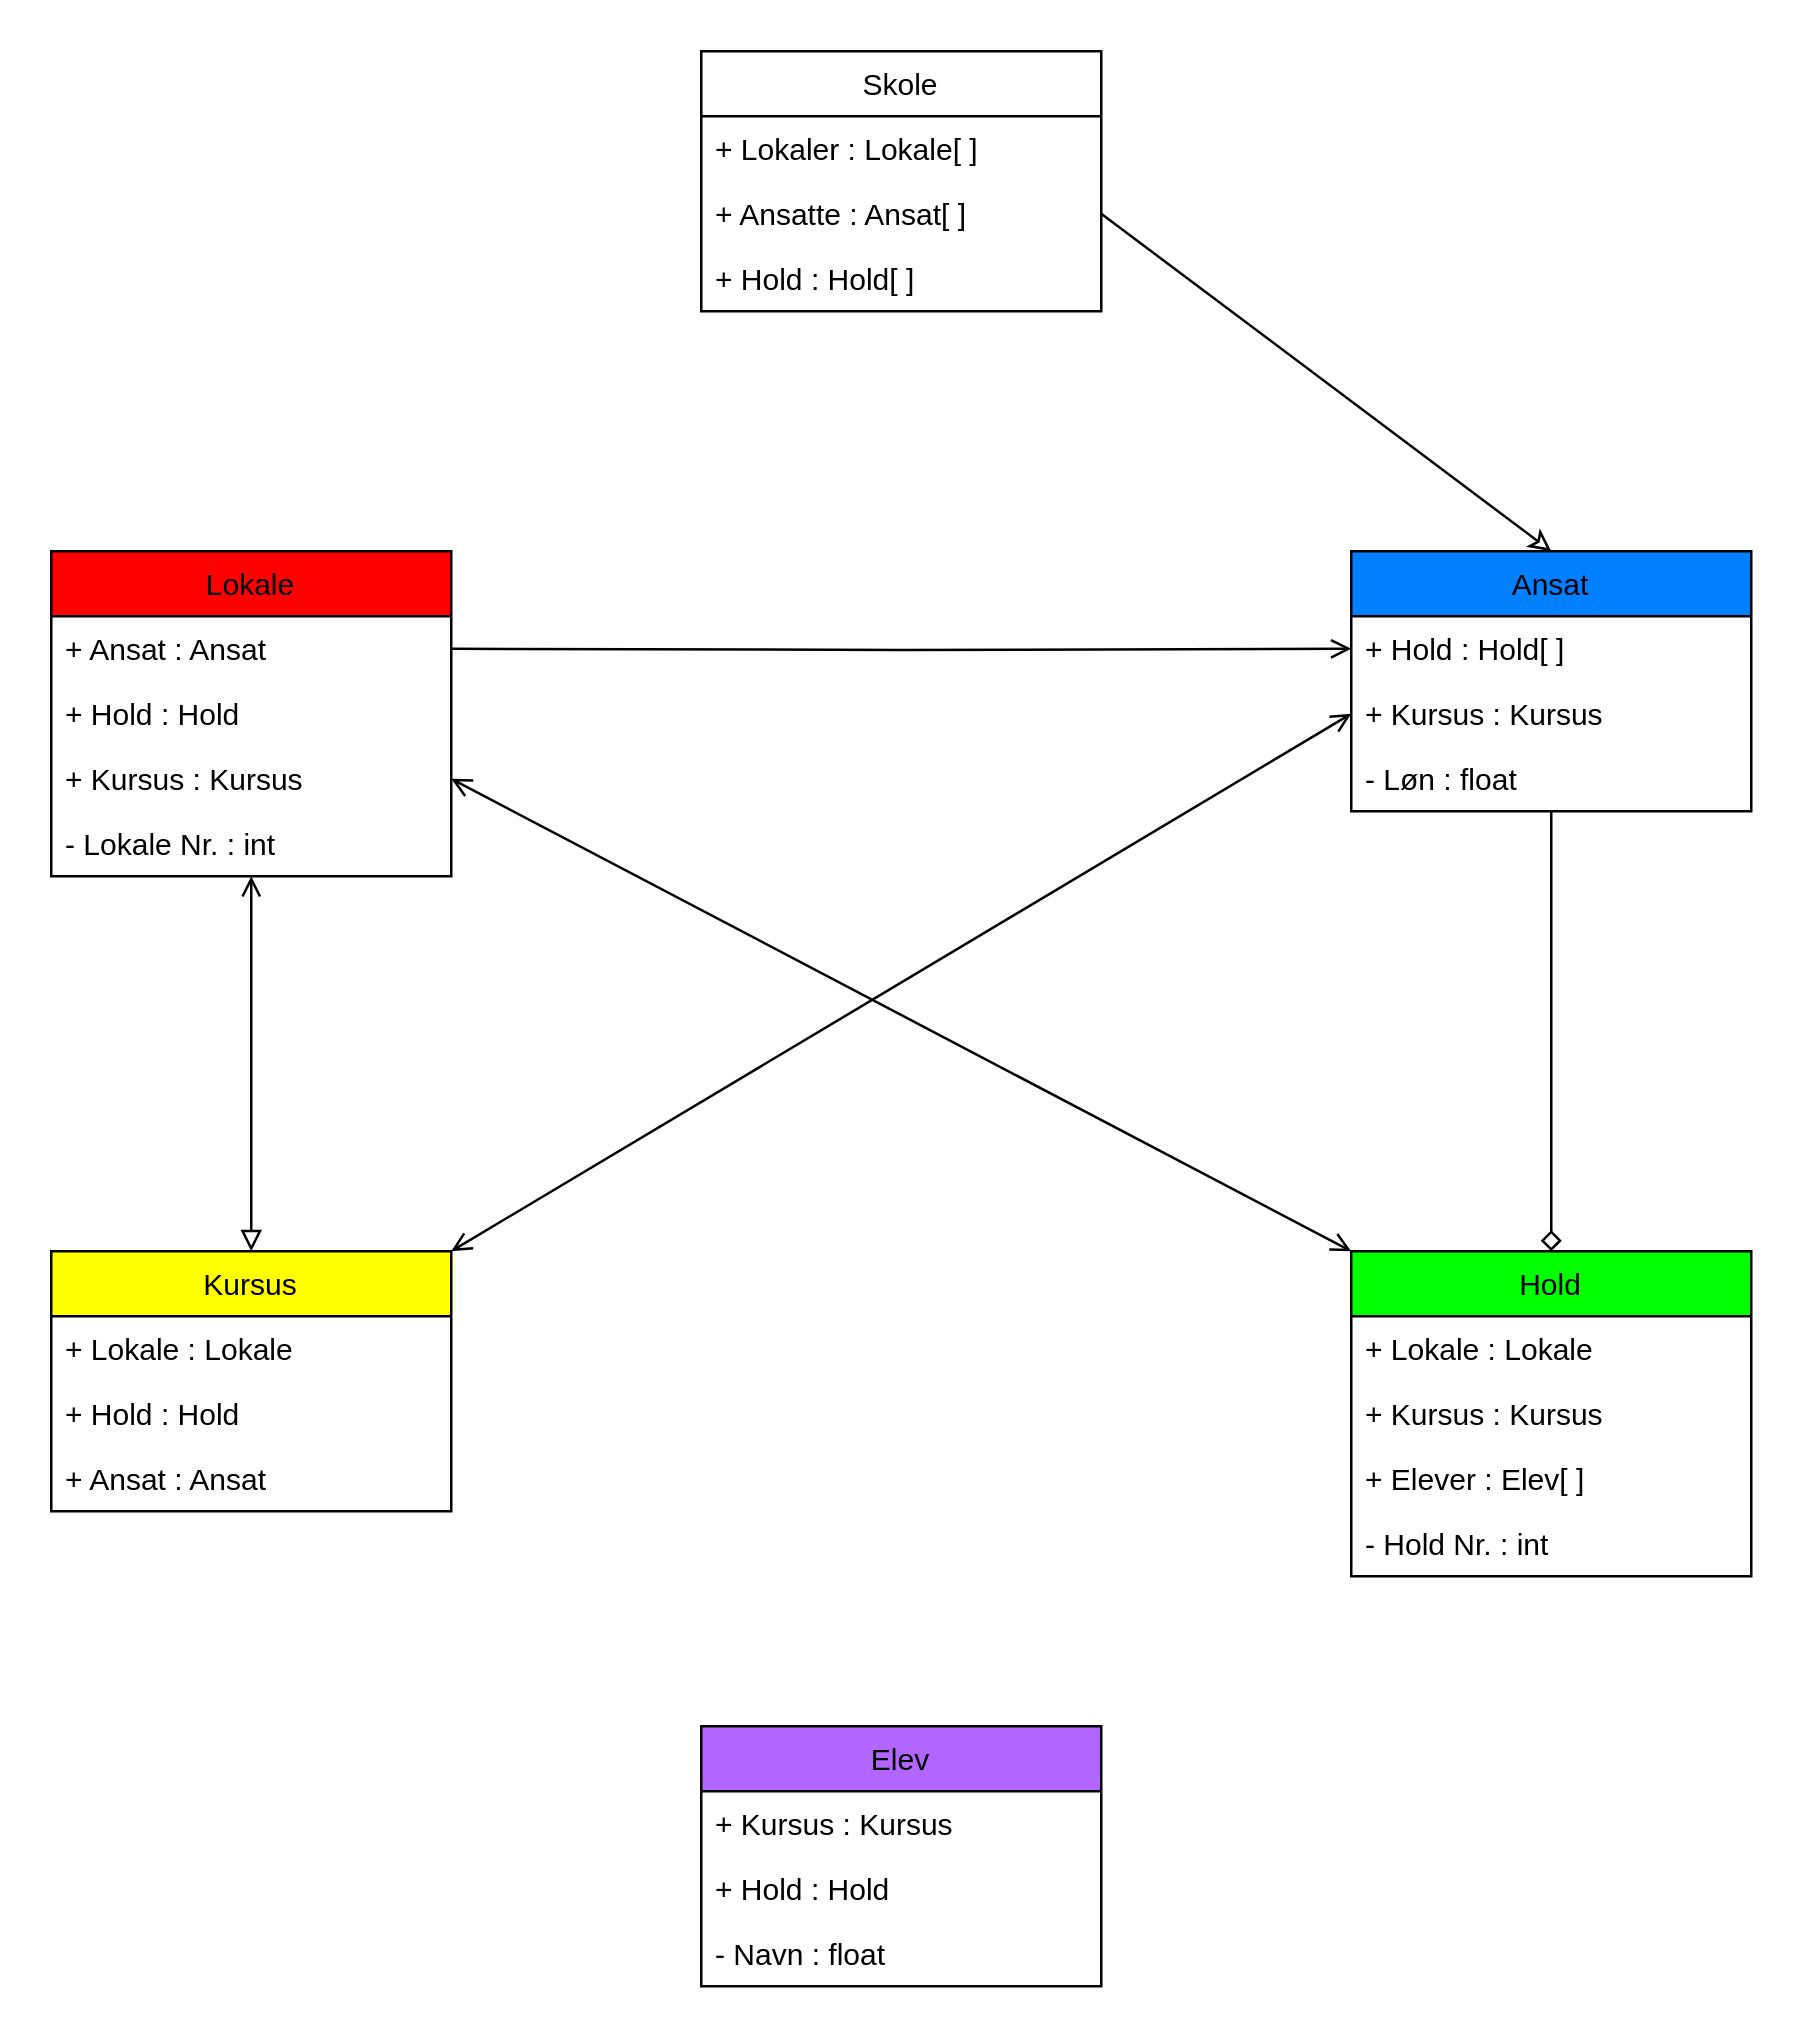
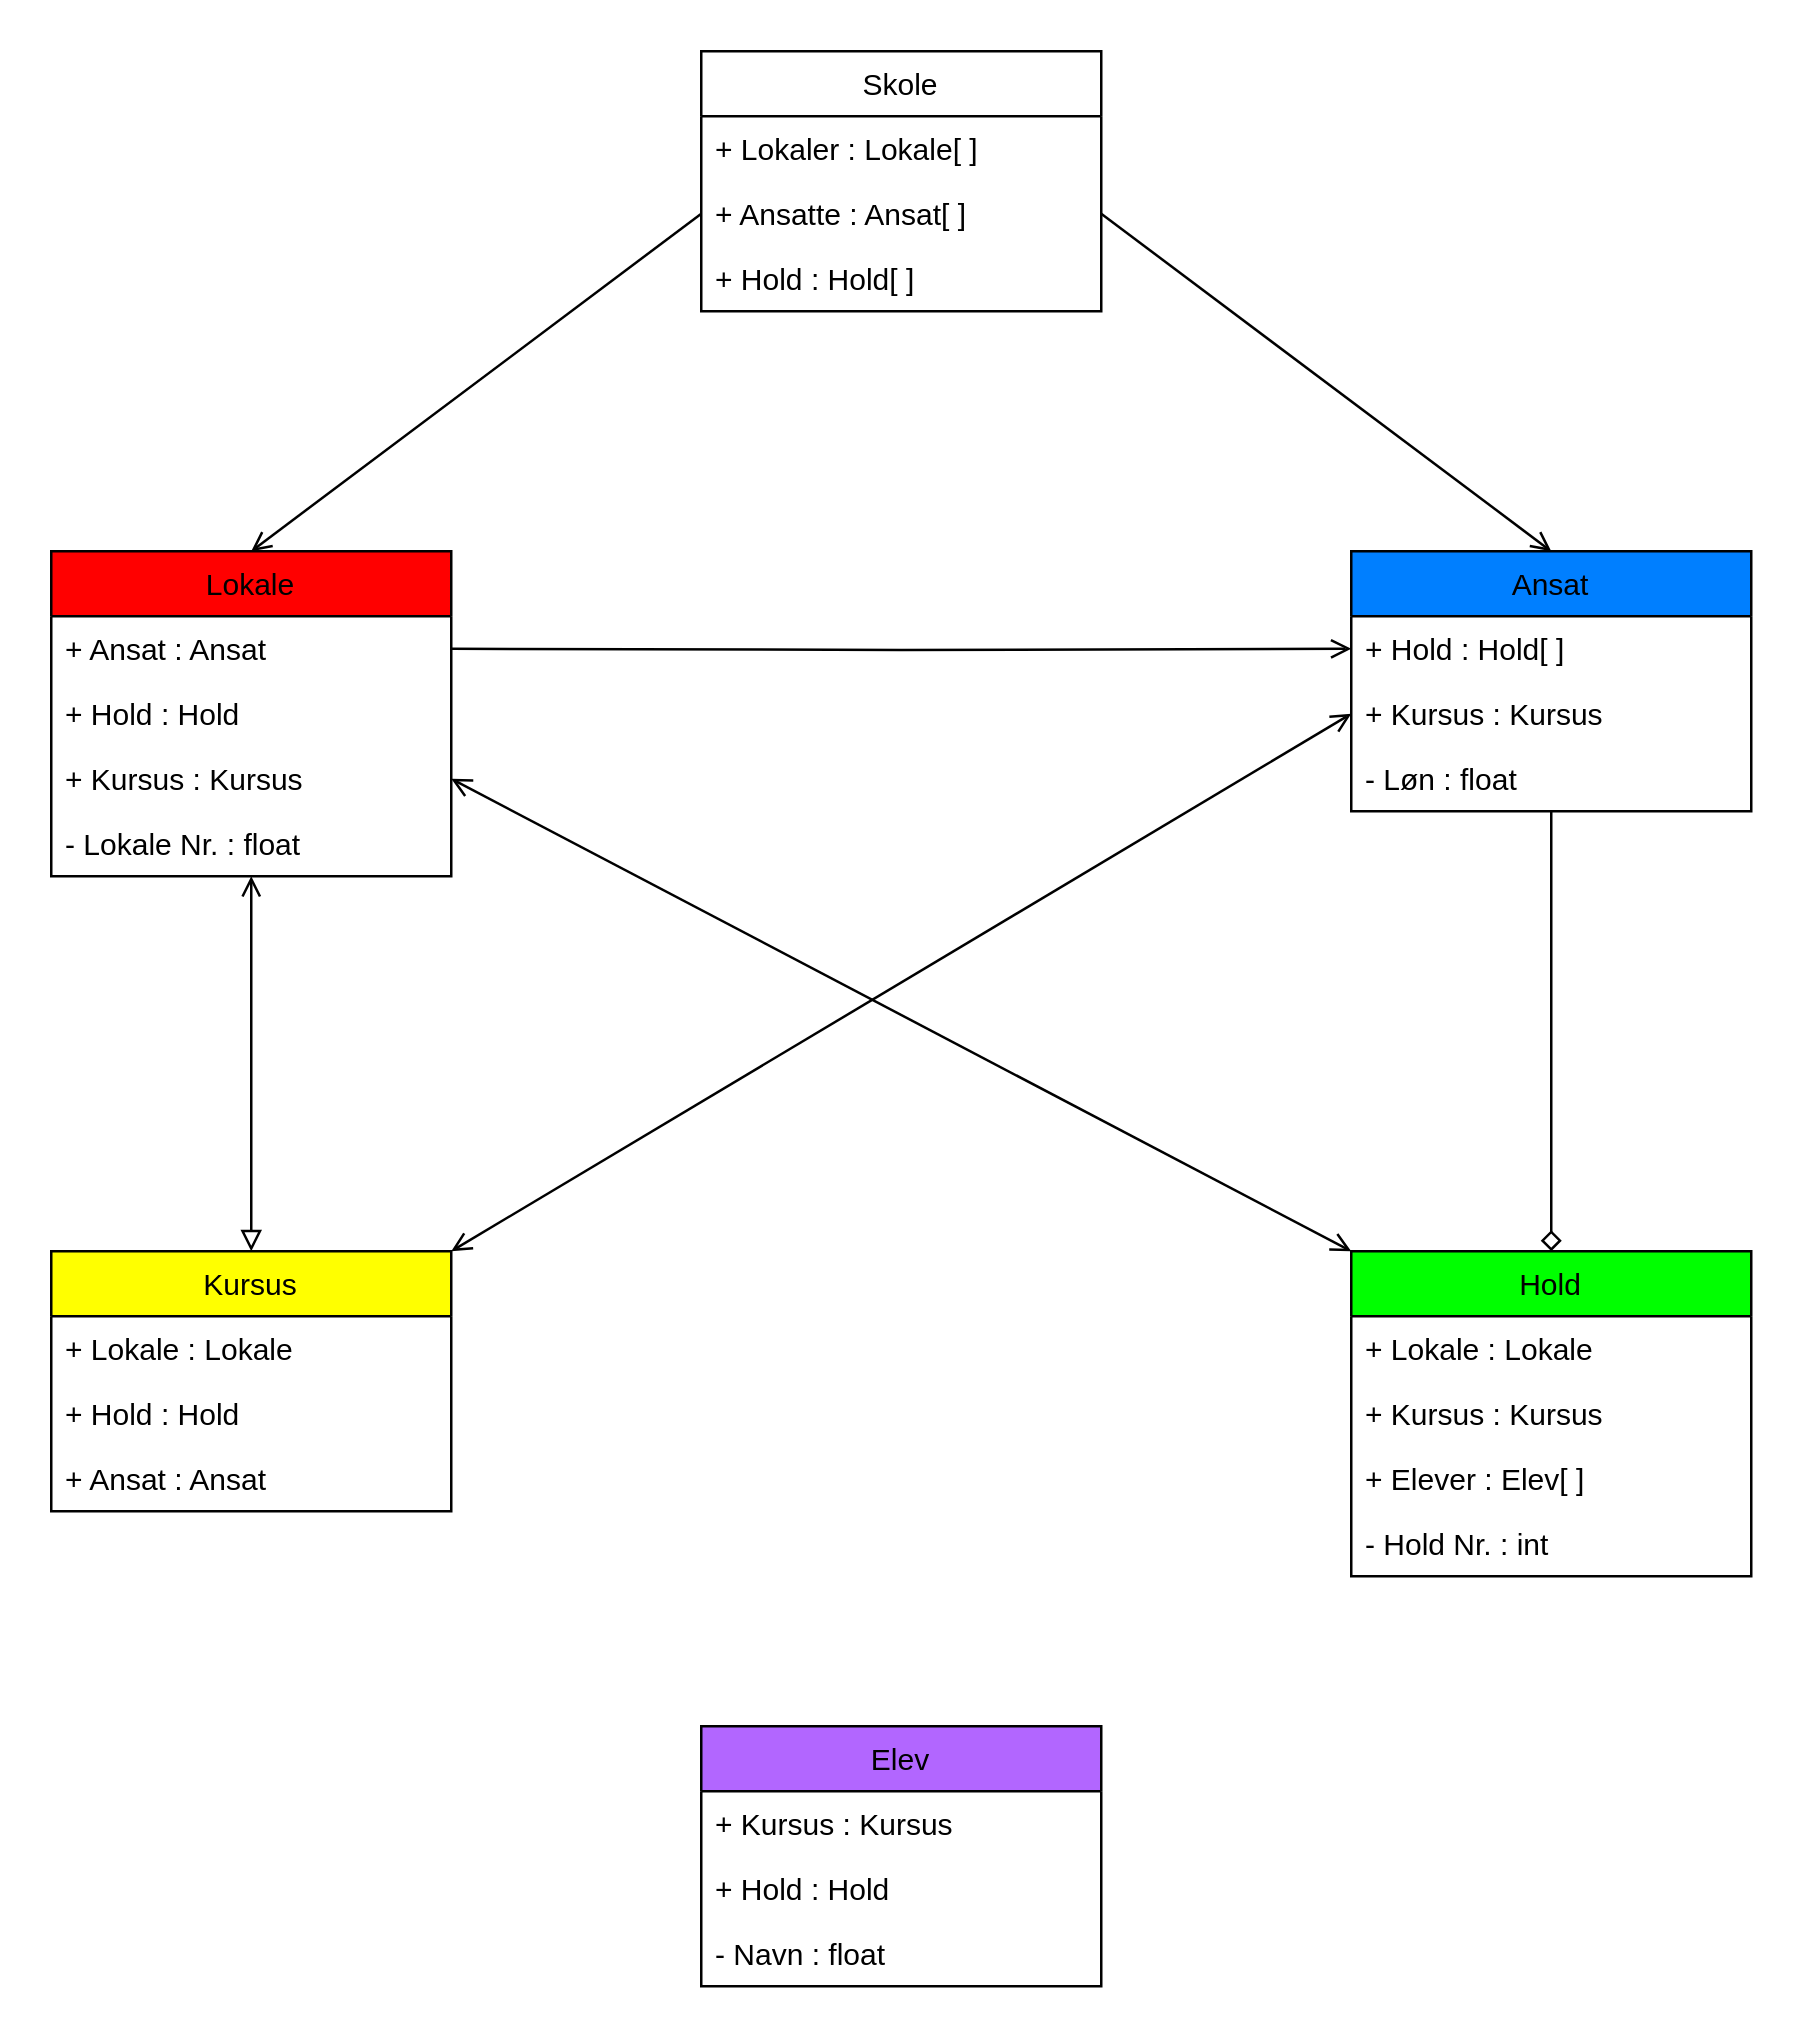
edge "+ Ansatte : Ansat[ ]" -> "Lokale": added
edge "+ Ansatte : Ansat[ ]" -> "Ansat": arrowhead classic -> open
node "- Lokale Nr. : int": label "- Lokale Nr. : int" -> "- Lokale Nr. : float"
